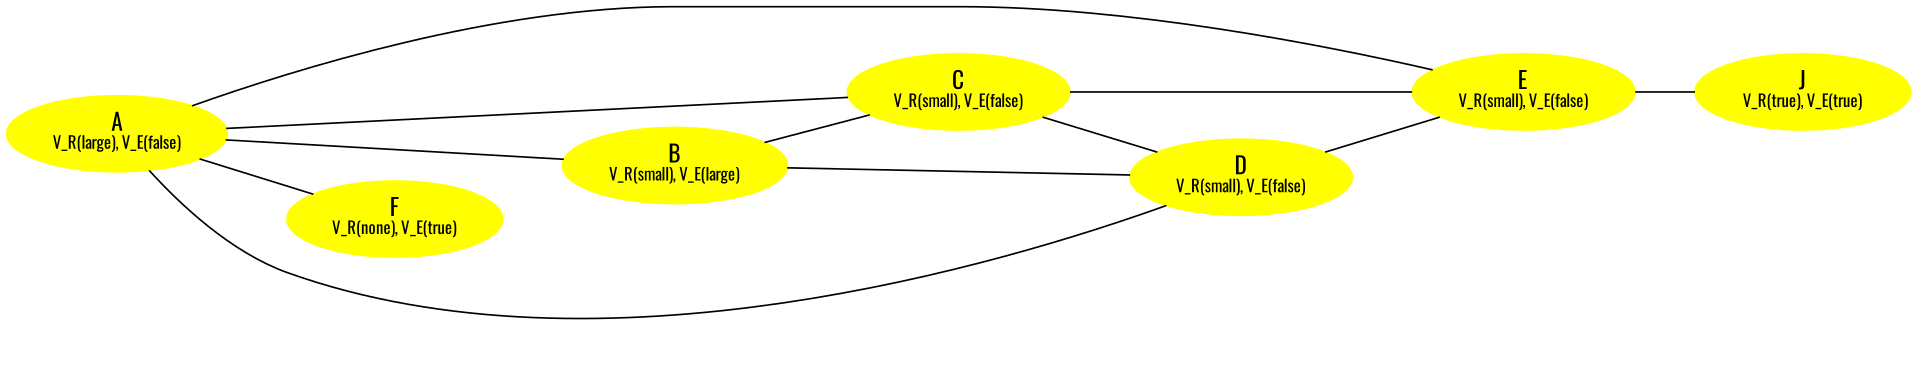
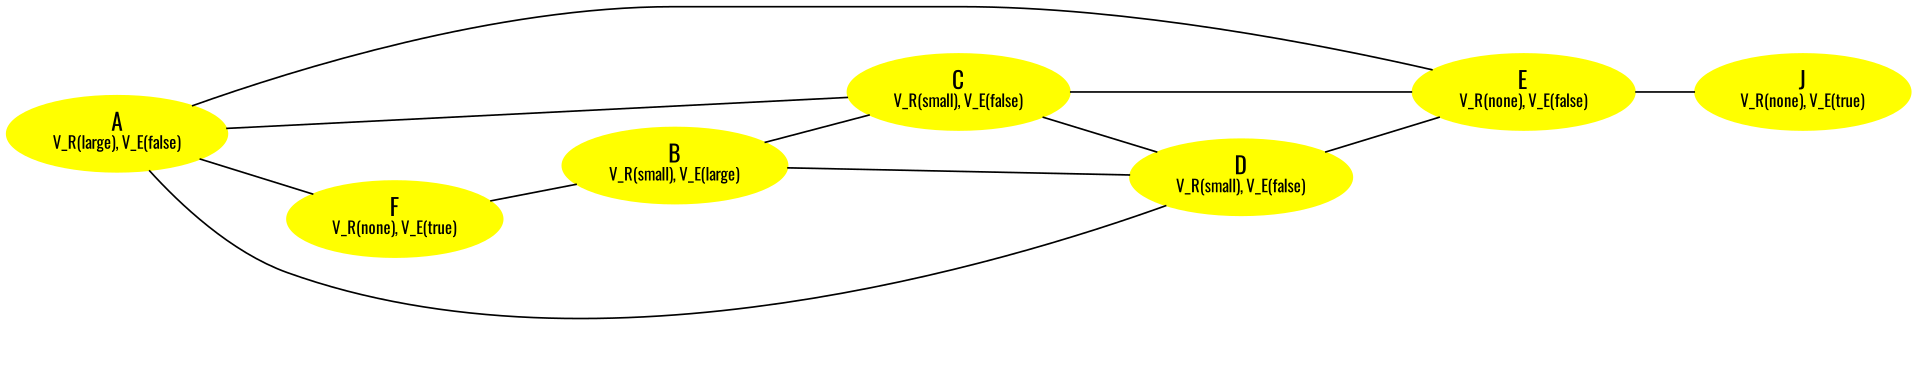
node "E": text "V_R(small), V_E(false)" -> "V_R(none), V_E(false)"
node "J": text "V_R(true), V_E(true)" -> "V_R(none), V_E(true)"
edge "A" -- "B": now "F" -- "B"
